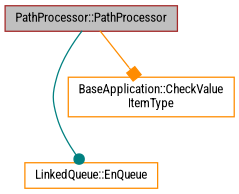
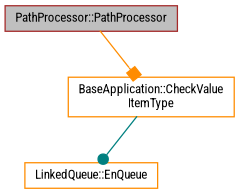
edge "PathProcessor::PathProcessor" -> "LinkedQueue::EnQueue": now "BaseApplication::CheckValue ItemType" -> "LinkedQueue::EnQueue"
